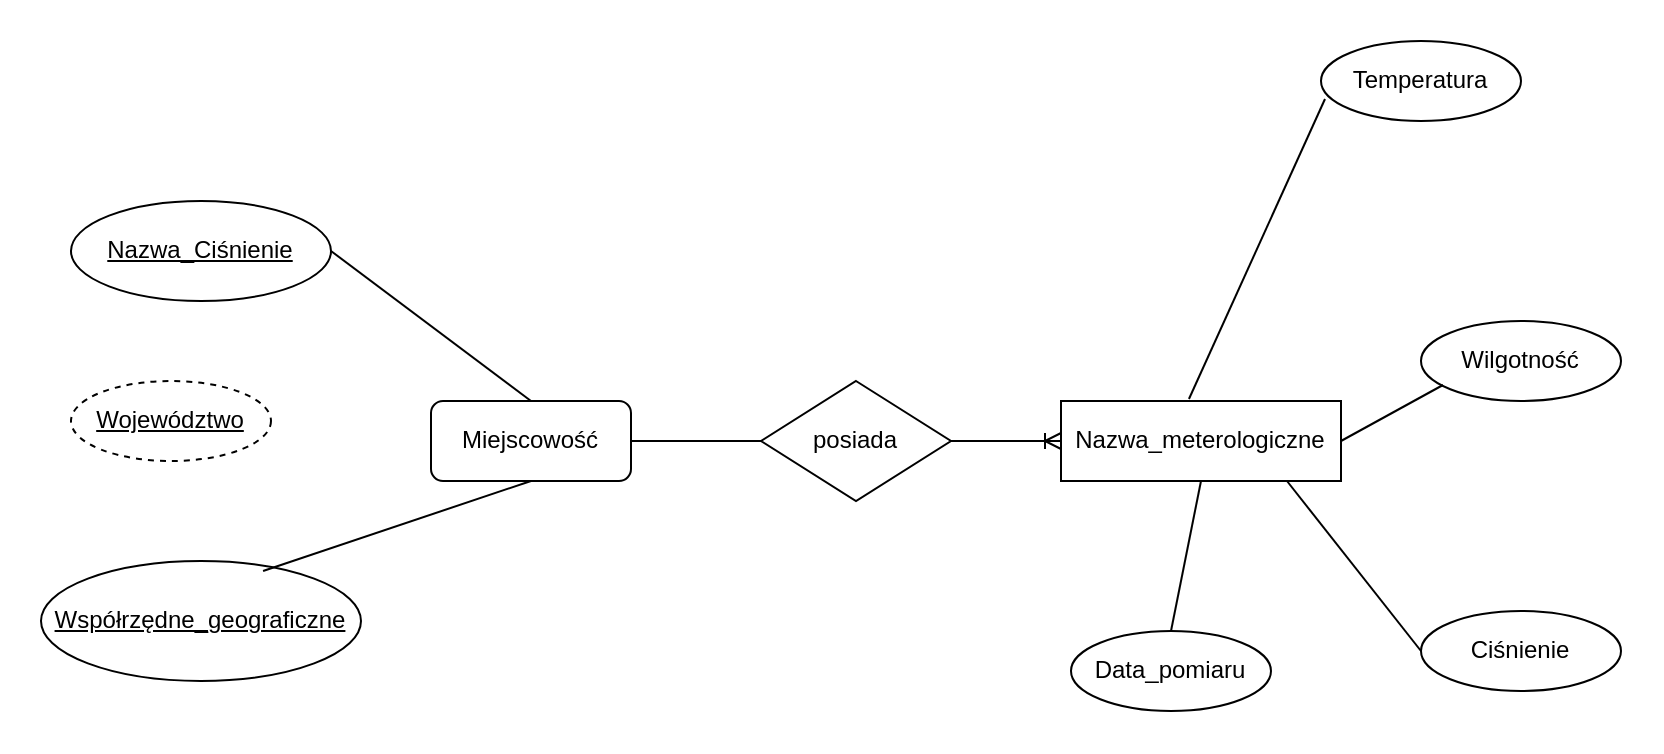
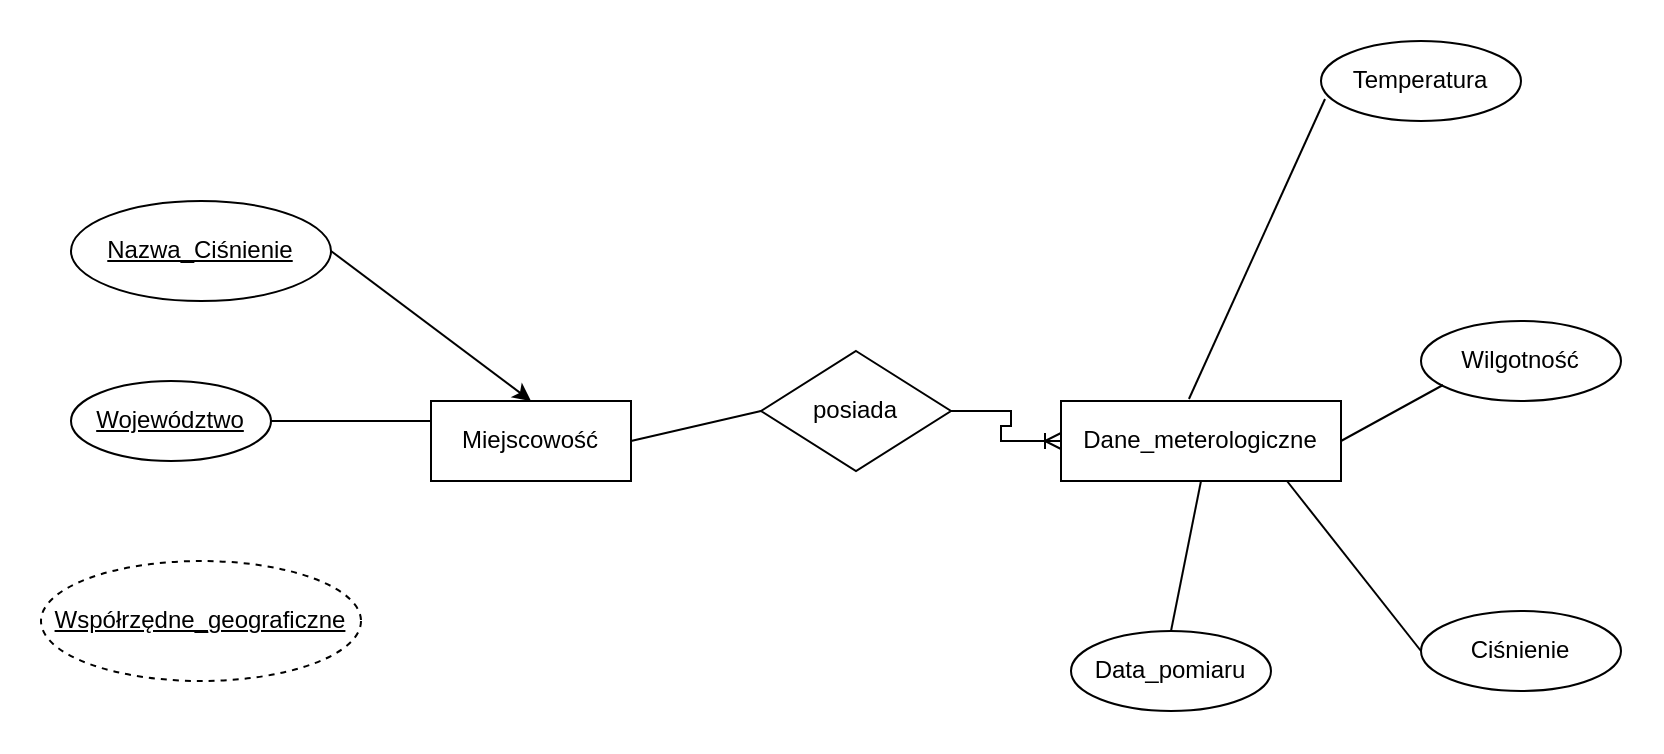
edge "Nazwa_Ciśnienie" -- "Miejscowość": arrowhead none -> classic
node "Województwo": style dashed -> solid
edge "Województwo" -- "Miejscowość": added
node "Miejscowość": shape rounded rectangle -> rectangle
node "posiada": moved (856, 441) -> (856, 411)
node "Nazwa_meterologiczne": label "Nazwa_meterologiczne" -> "Dane_meterologiczne"
edge "Miejscowość" -- "Współrzędne_geograficzne": removed
node "Współrzędne_geograficzne": style solid -> dashed
